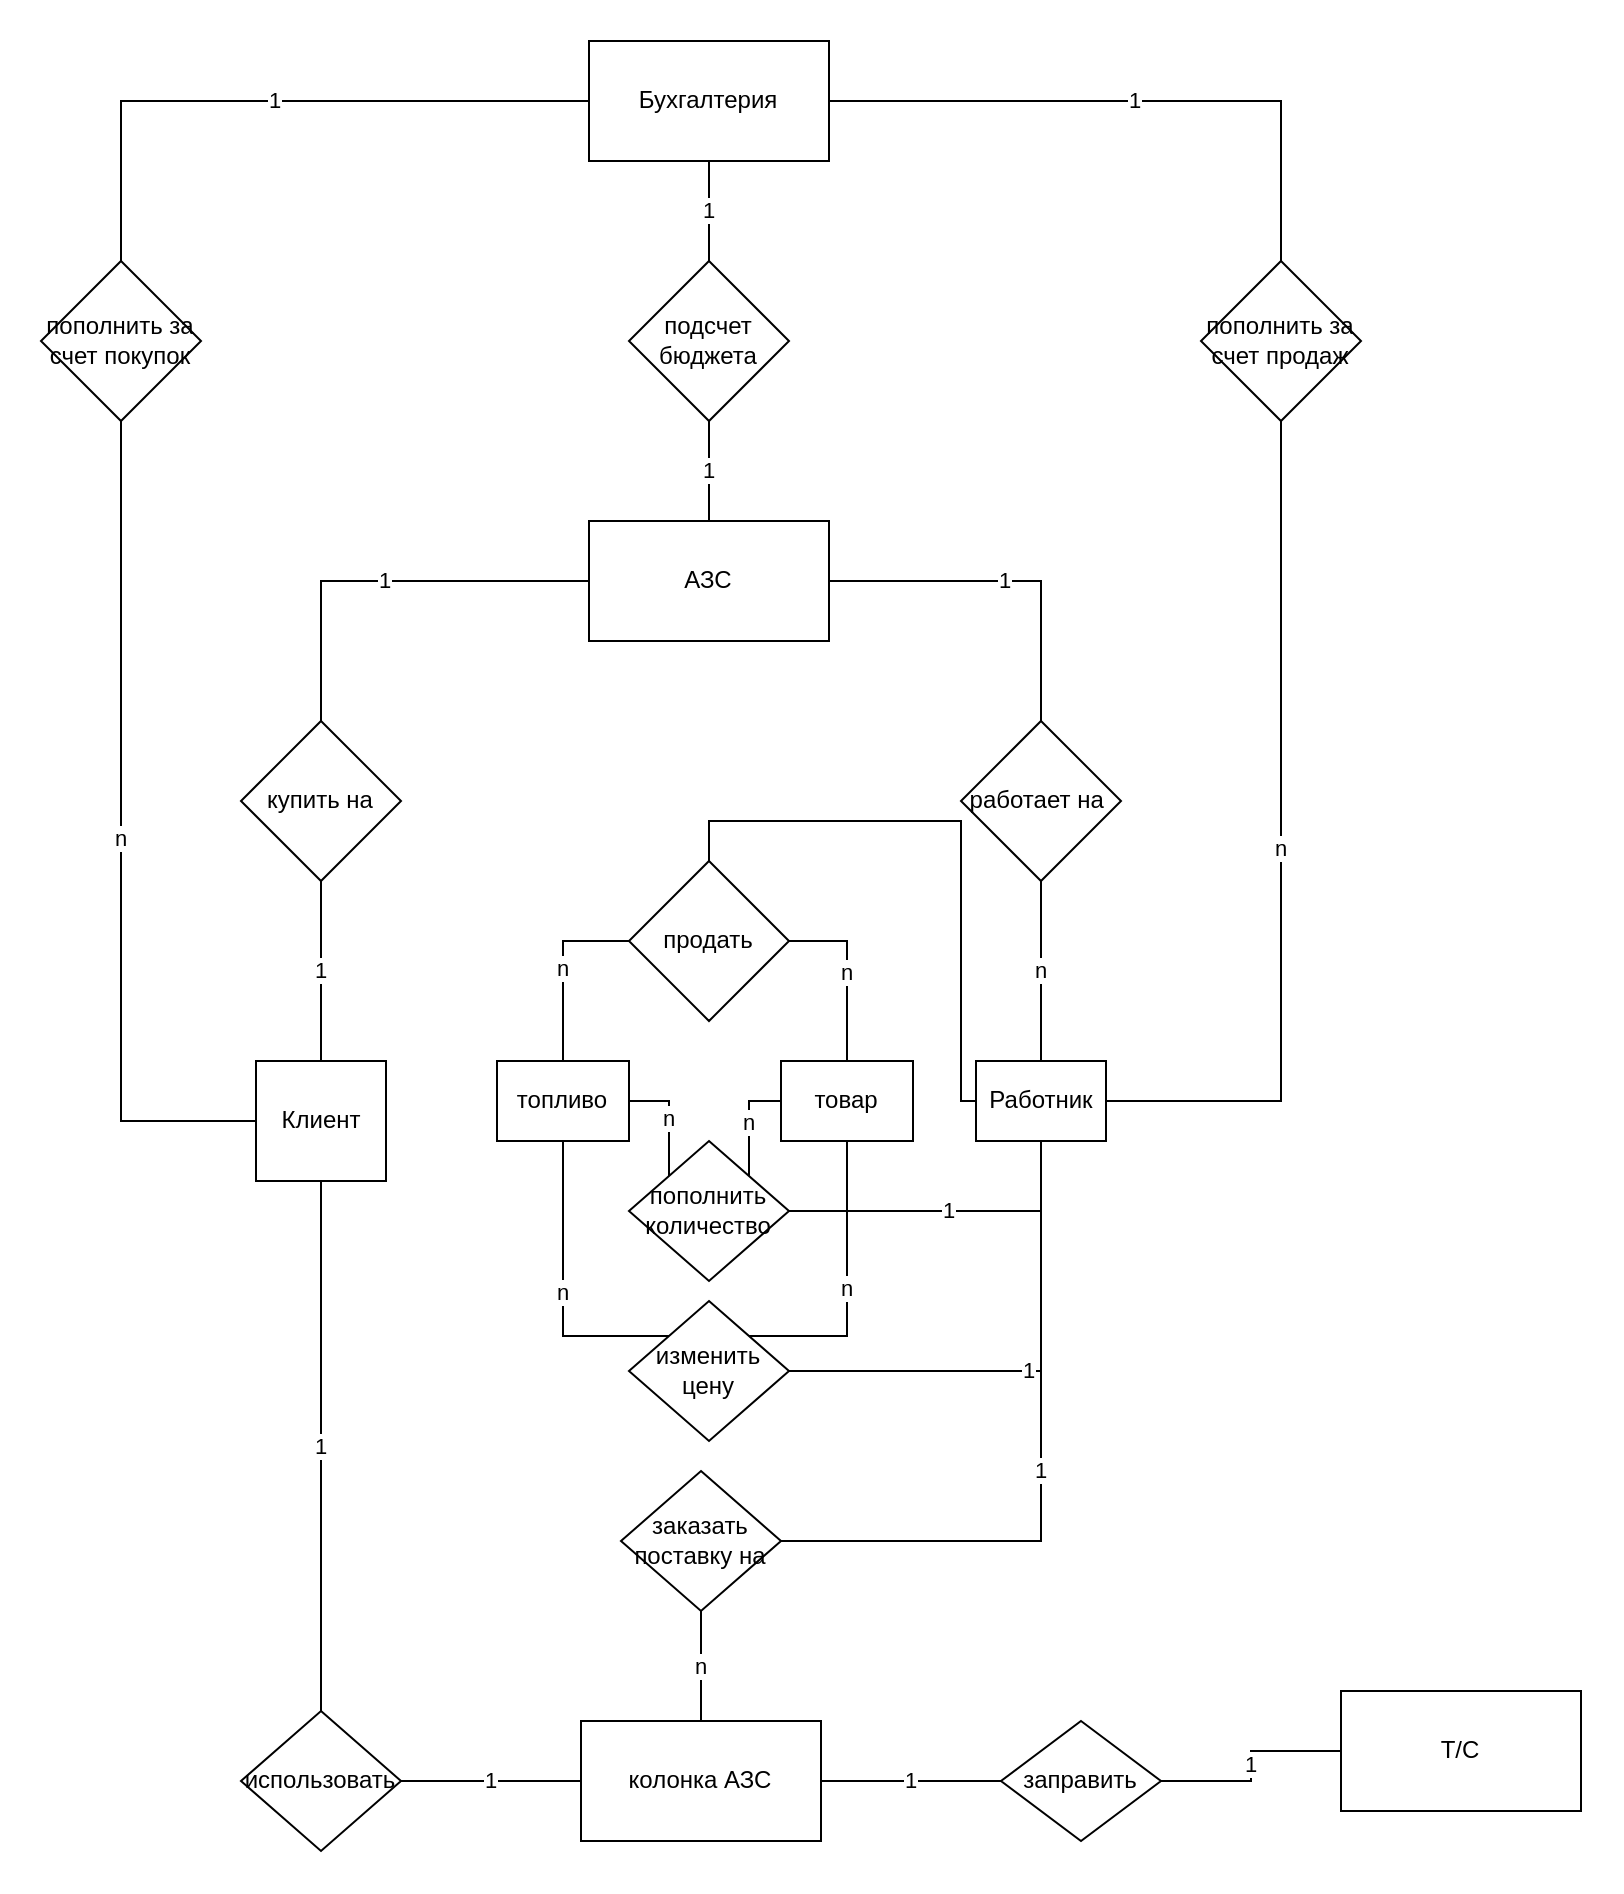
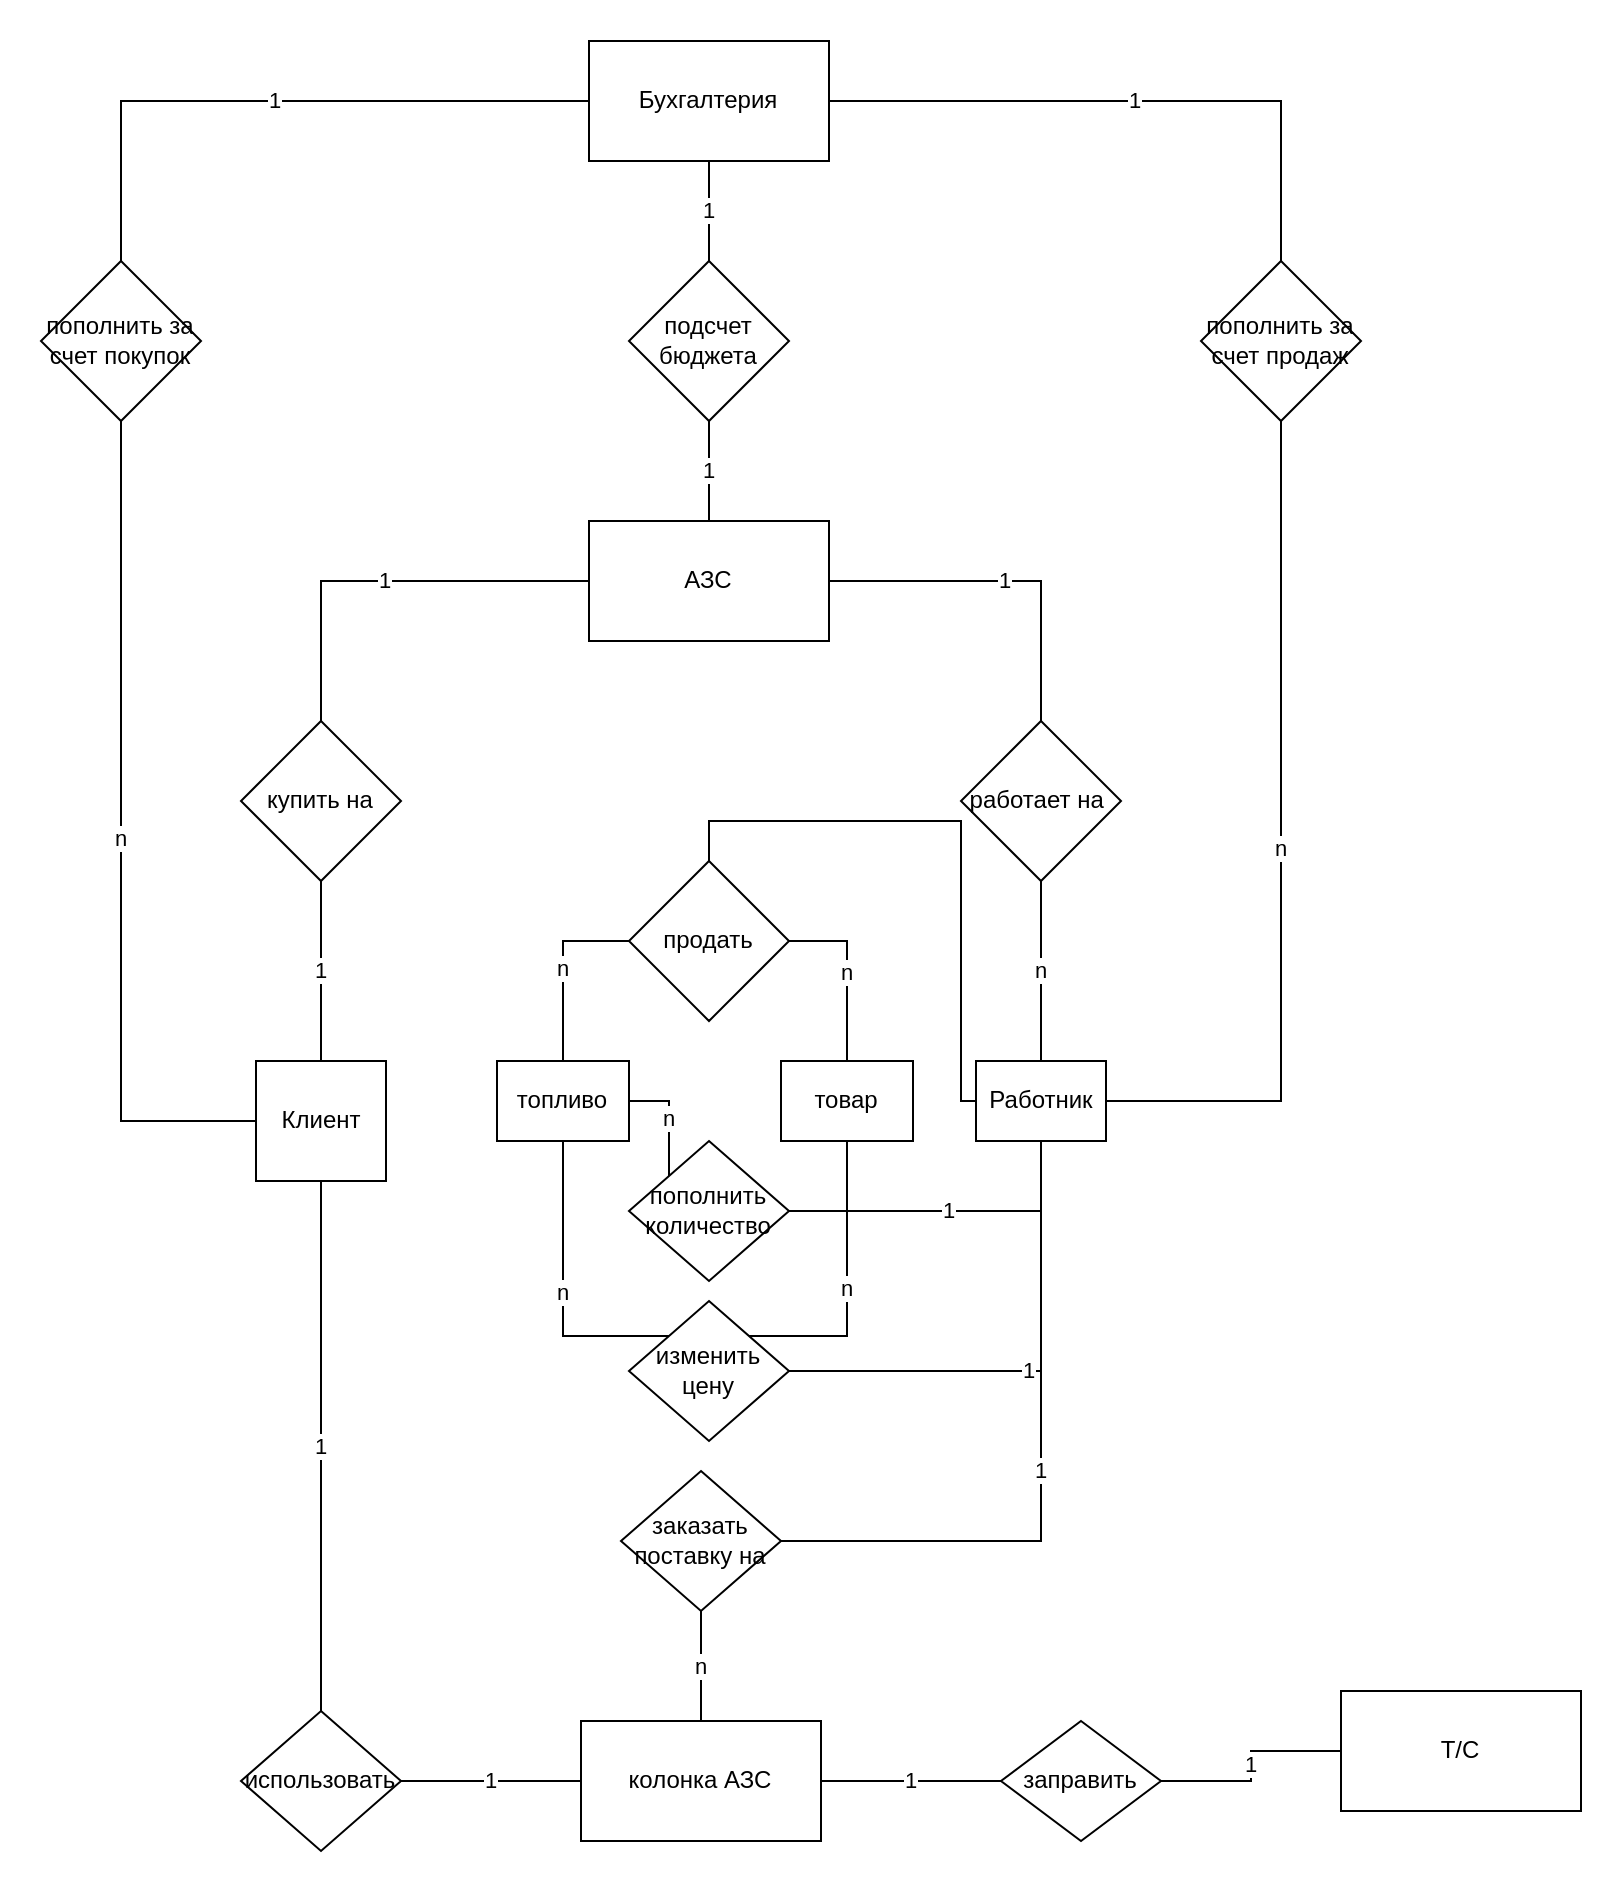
edge "товар" -- "пополнить количество": removed, label "n"
